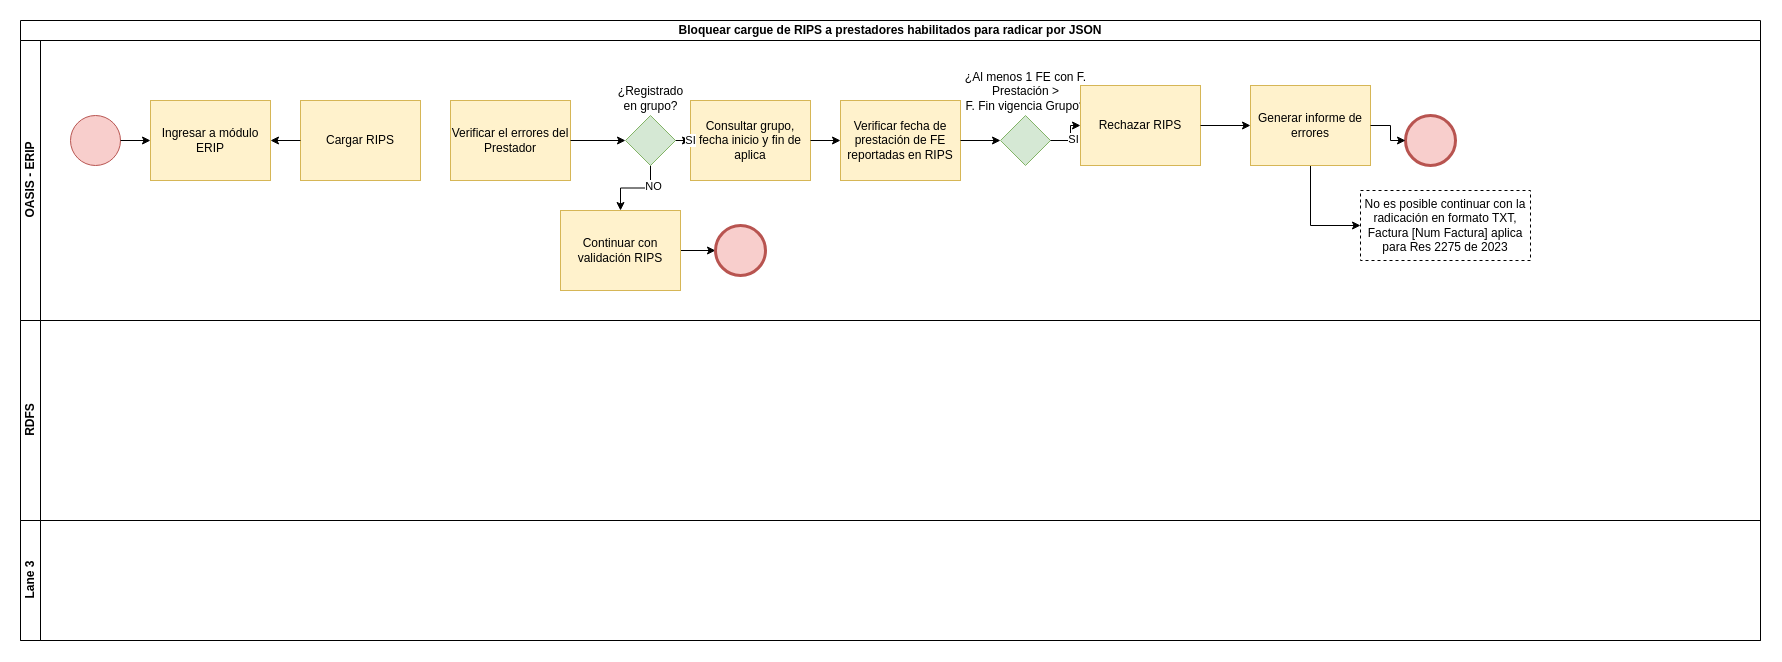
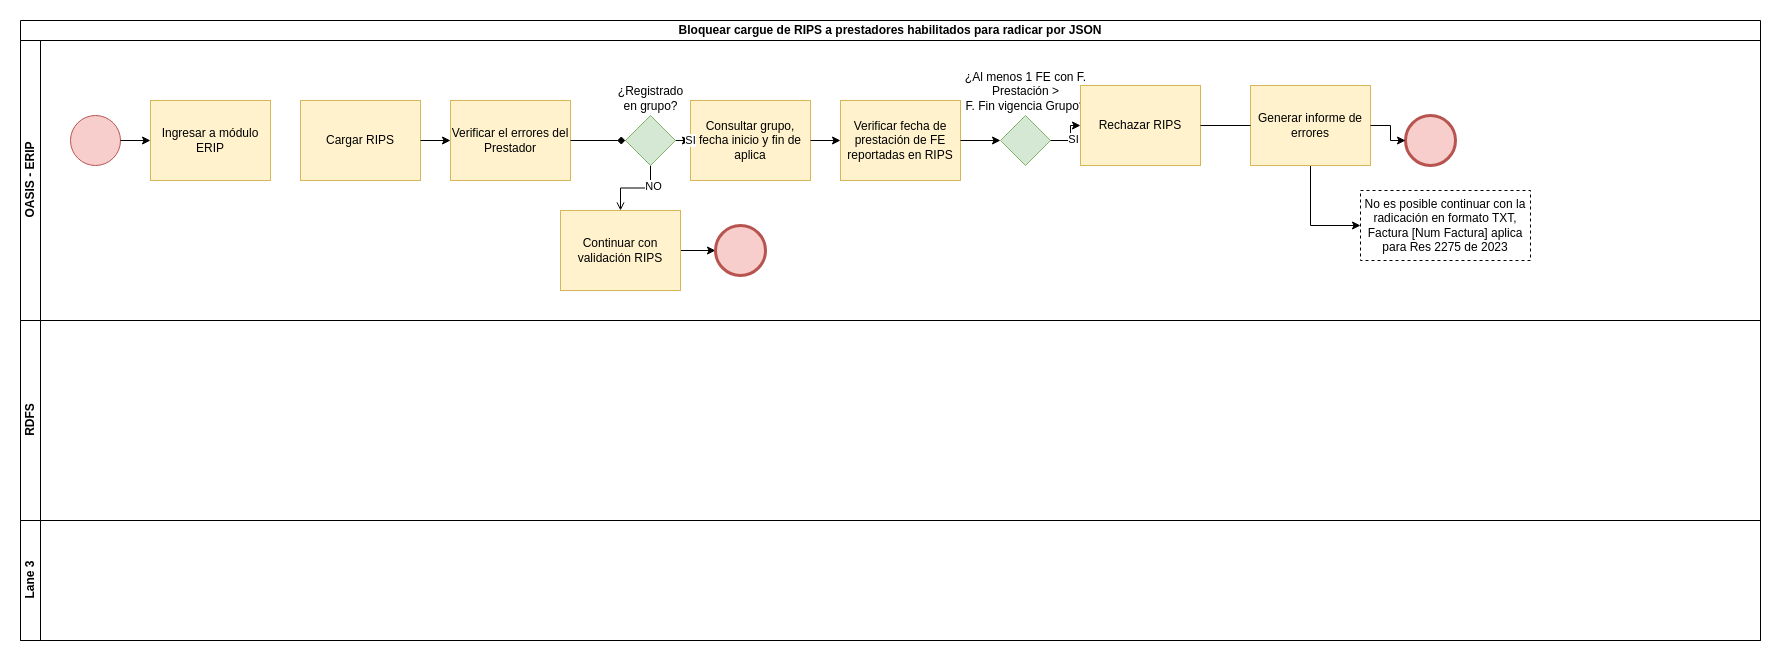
edge "Rechazar RIPS" -> "Generar informe de errores": arrowhead classic -> none
edge "Cargar RIPS" -> "Ingresar a módulo ERIP": now "Cargar RIPS" -> "Verificar el errores del Prestador"
edge "Verificar el errores del Prestador" -> "¿Registrado en grupo?": arrowhead classic -> diamond
edge "¿Registrado en grupo?" -> "Continuar con validación RIPS": arrowhead classic -> open
